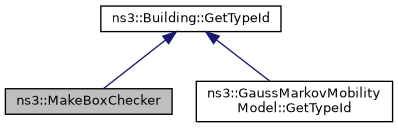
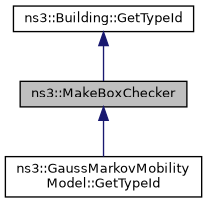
edge "ns3::GaussMarkovMobility Model::GetTypeId" -> "ns3::Building::GetTypeId": now "ns3::GaussMarkovMobility Model::GetTypeId" -> "ns3::MakeBoxChecker"
